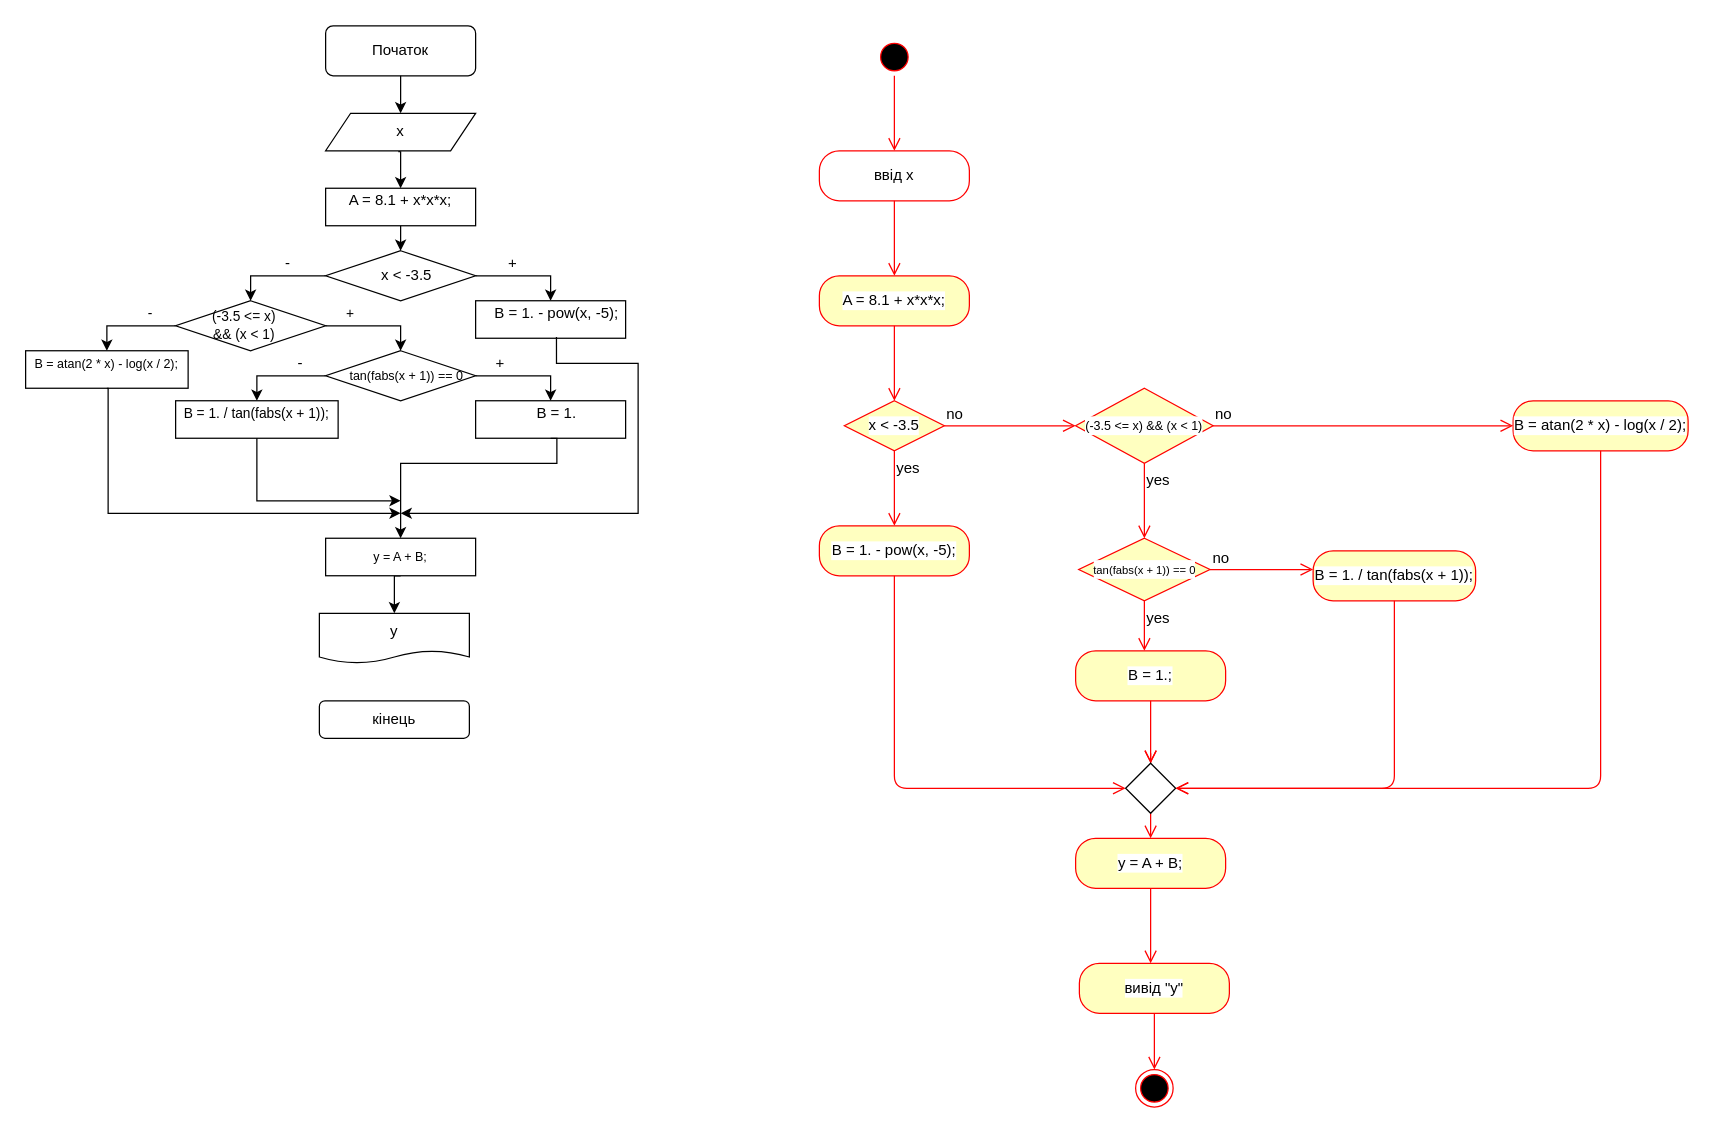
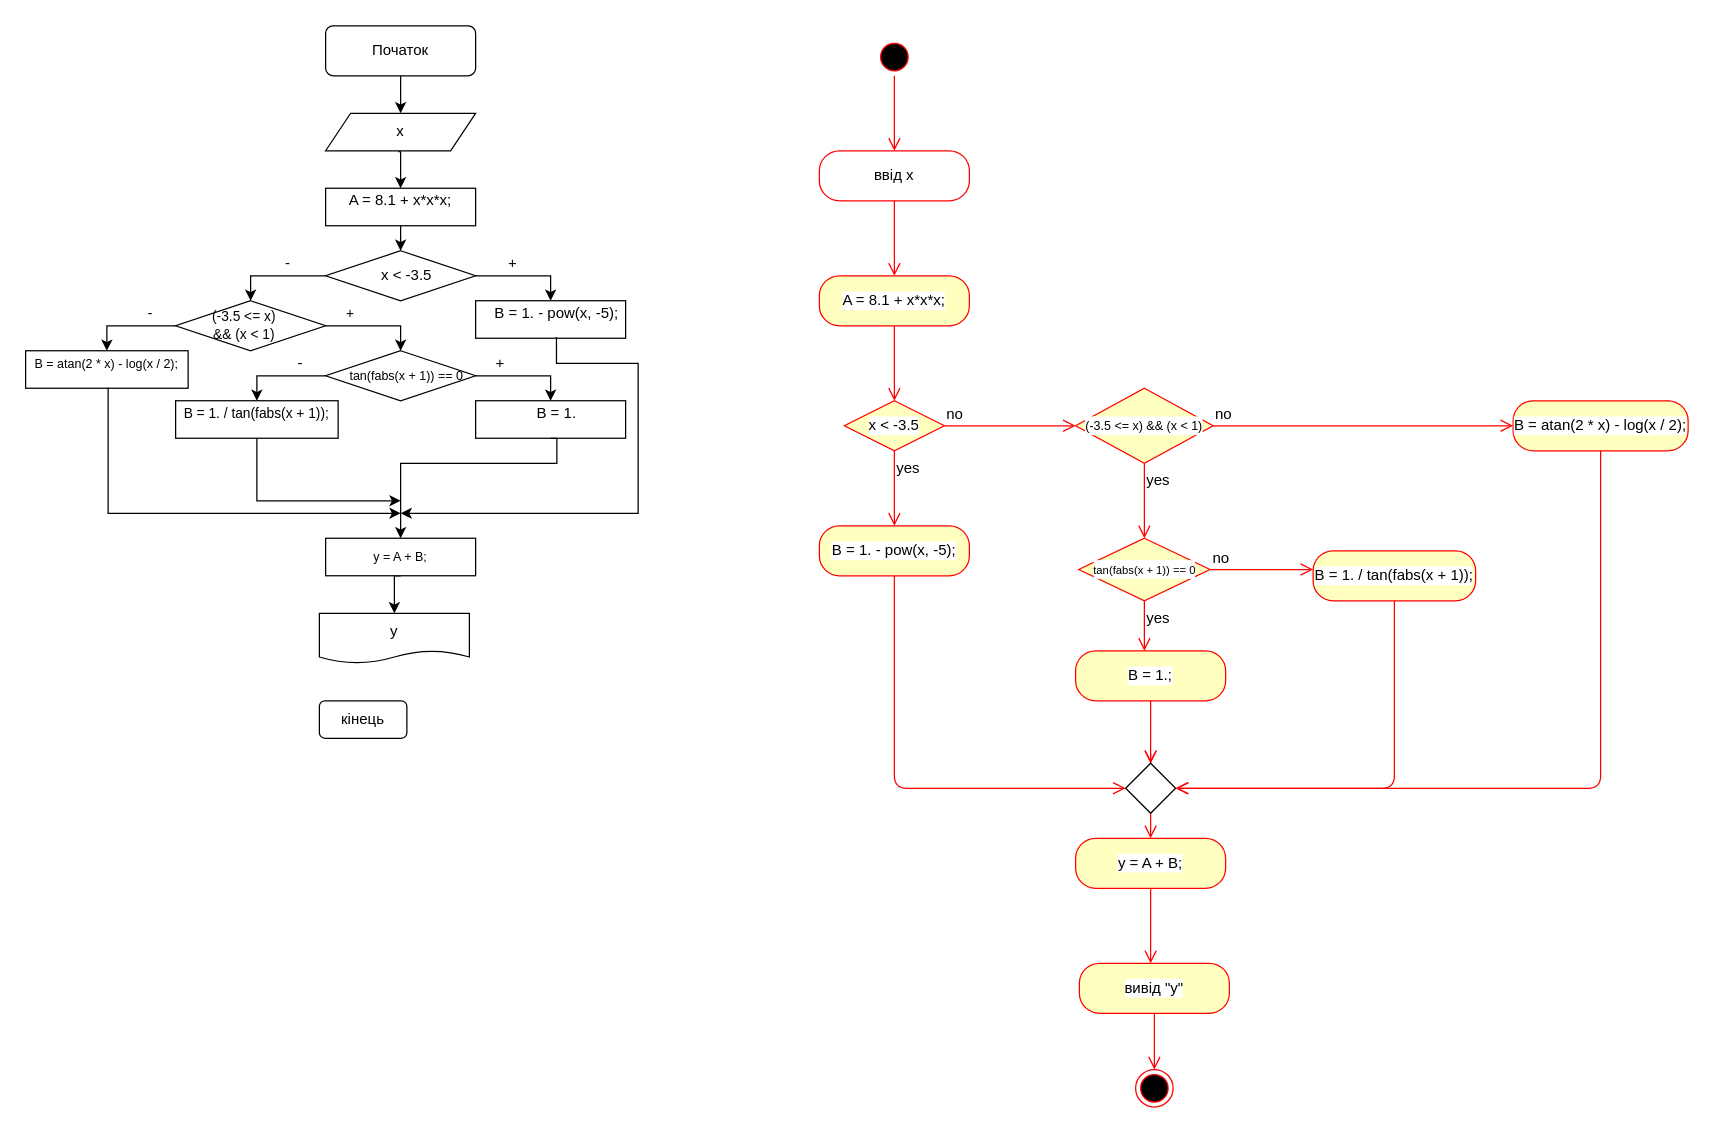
node "кінець": size 150x38 -> 88x38
